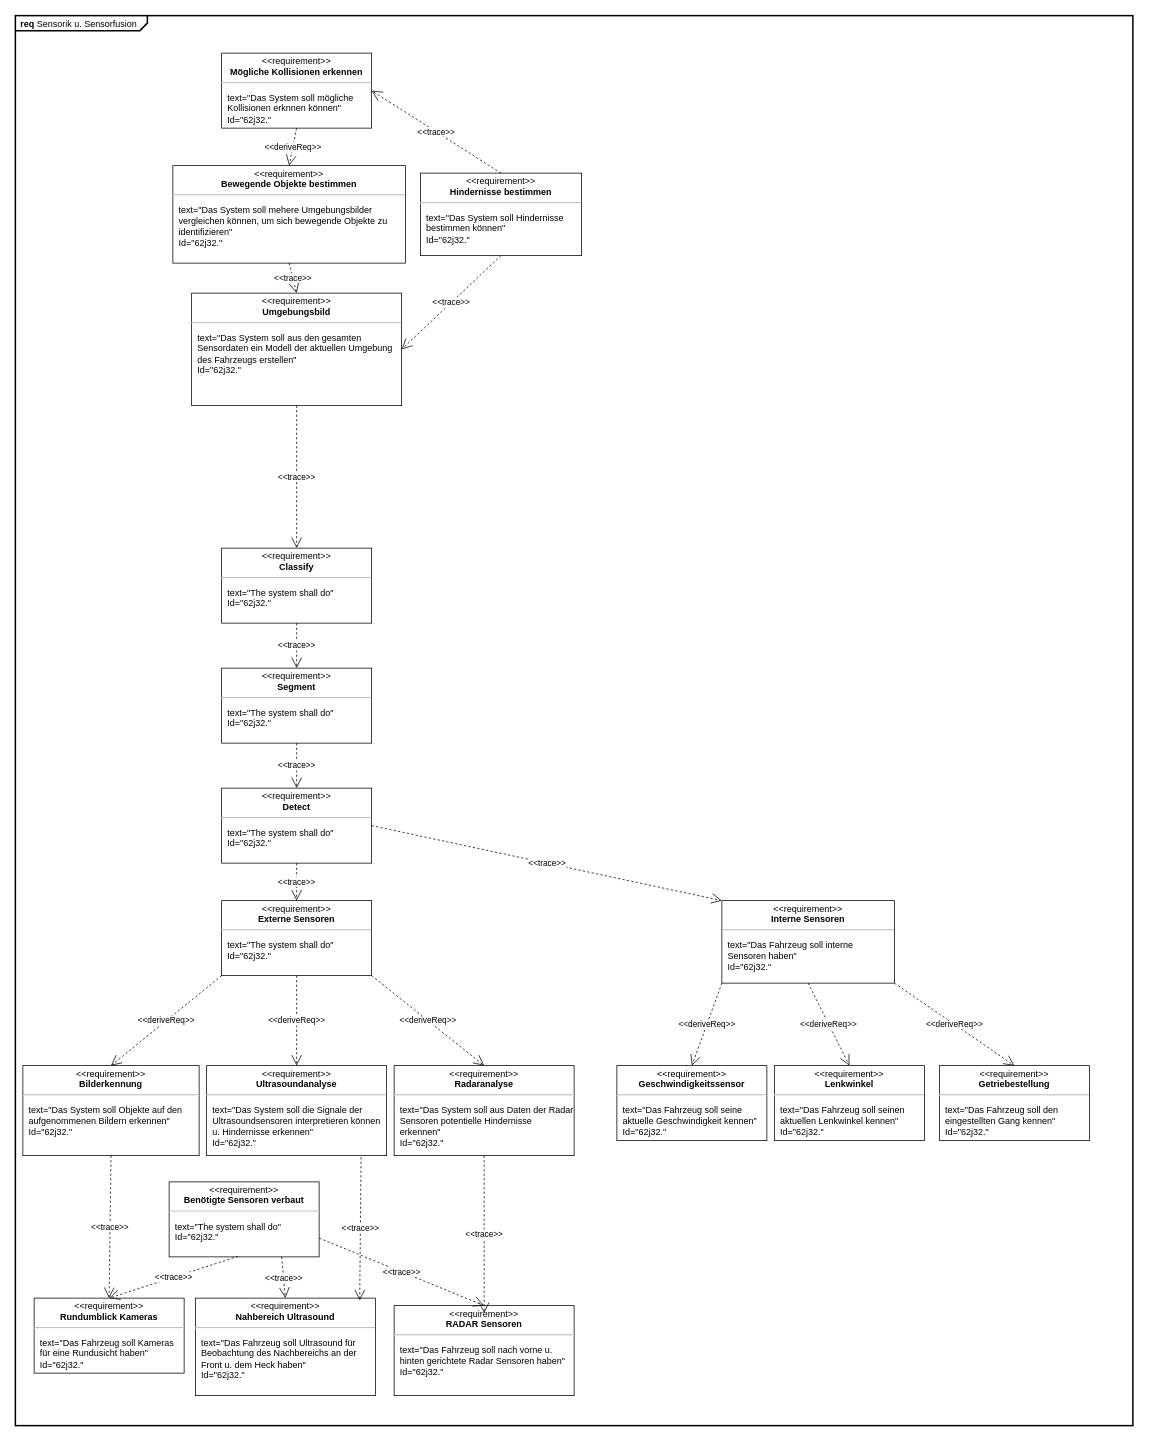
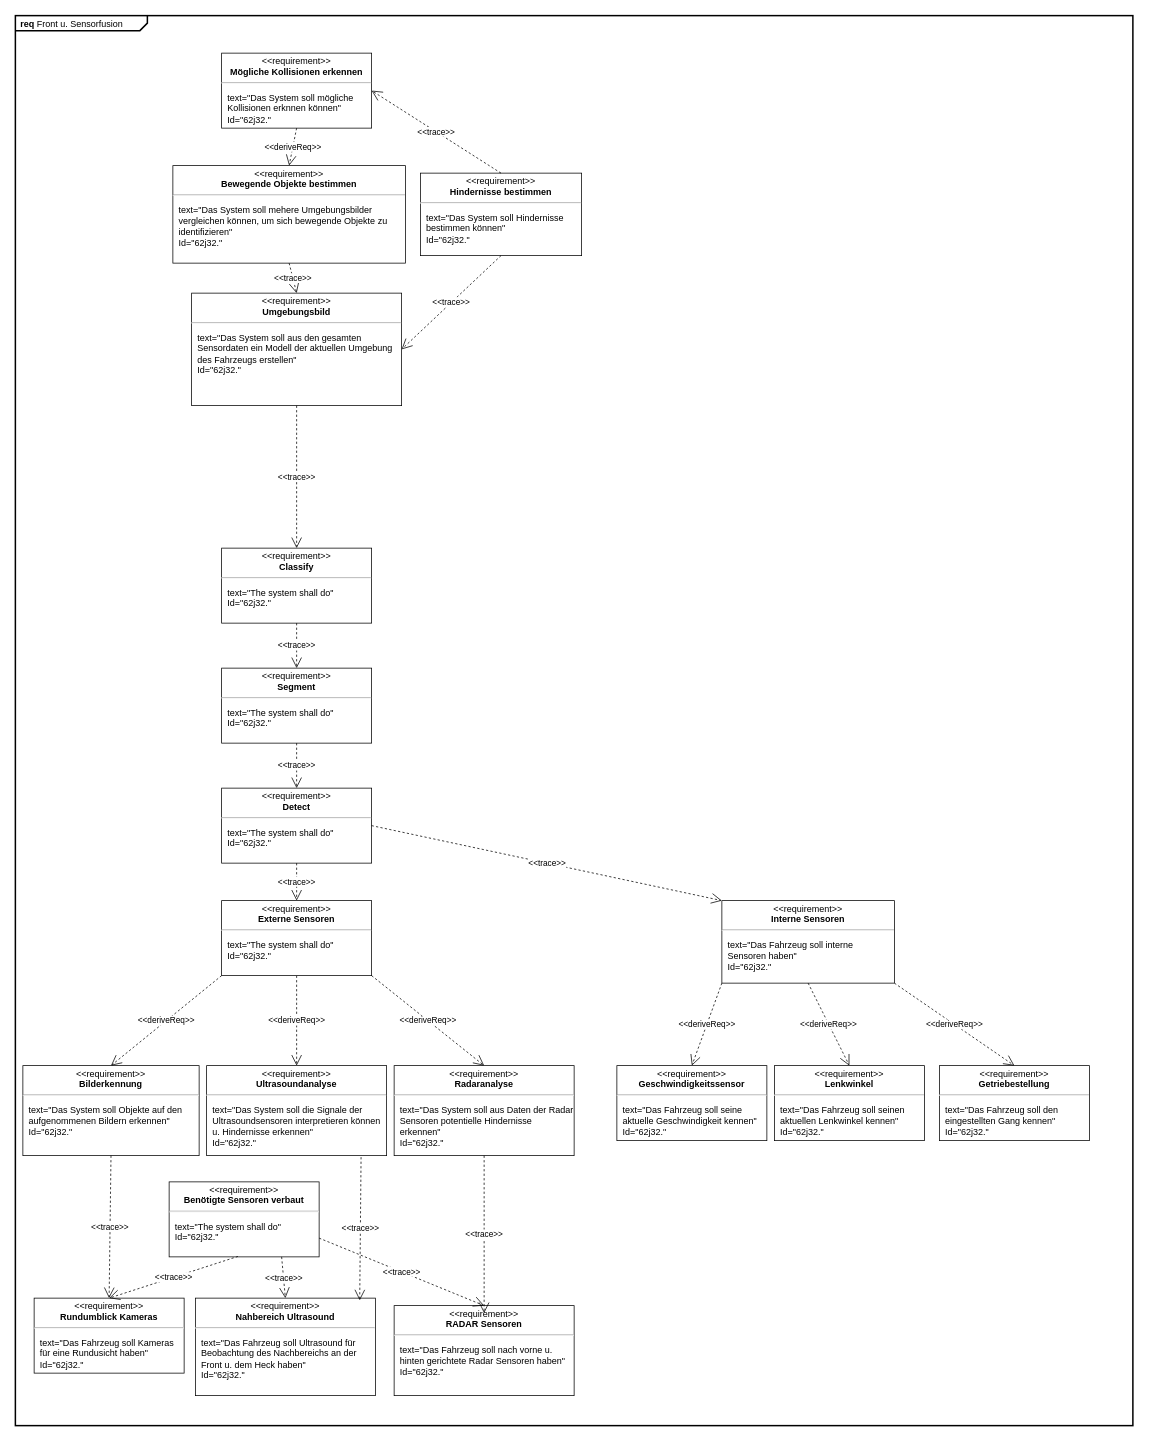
node "req Sensorik u. Sensorfusion": label "req Sensorik u. Sensorfusion" -> "req Front u. Sensorfusion"
